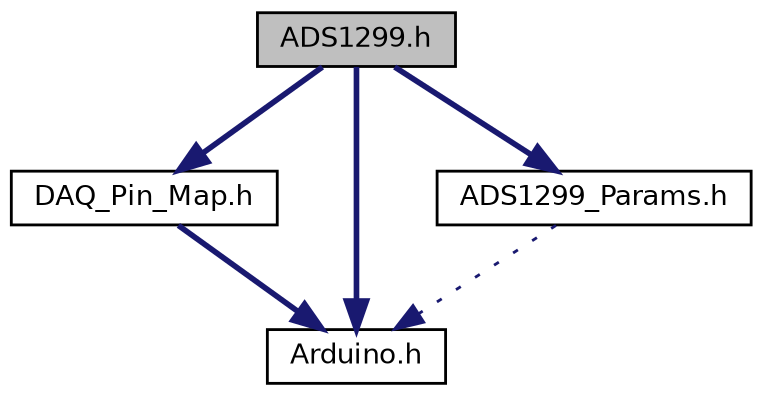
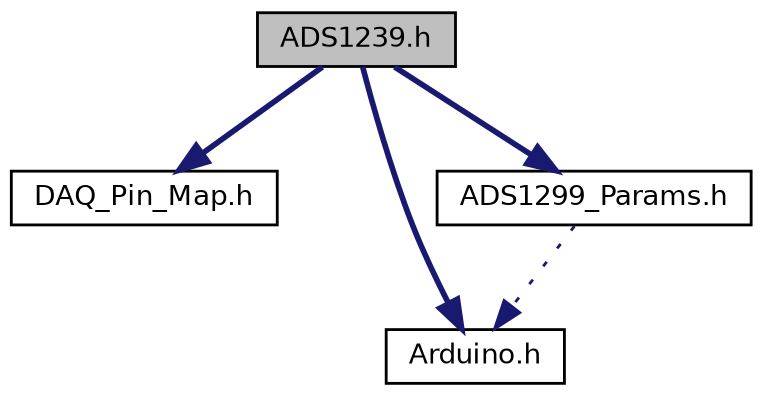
node "ADS1299.h": label "ADS1299.h" -> "ADS1239.h"
edge "DAQ_Pin_Map.h" -> "Arduino.h": removed
